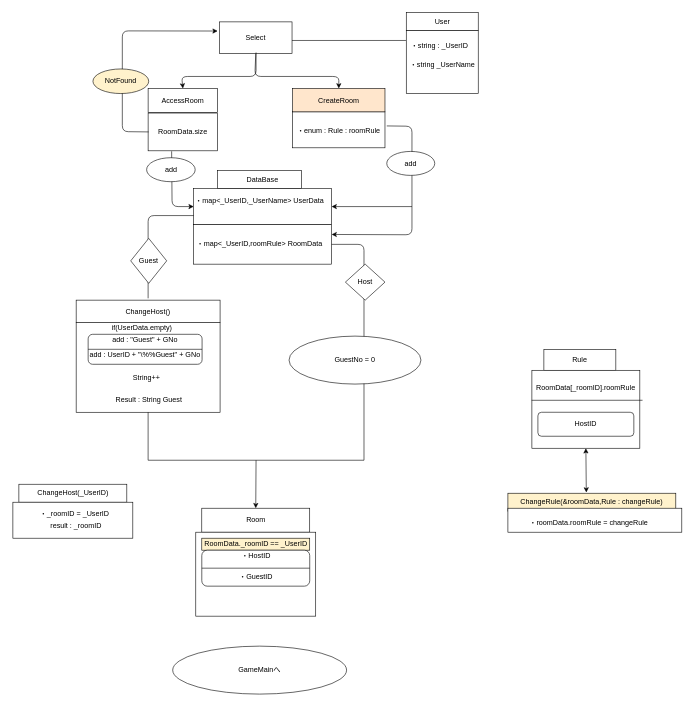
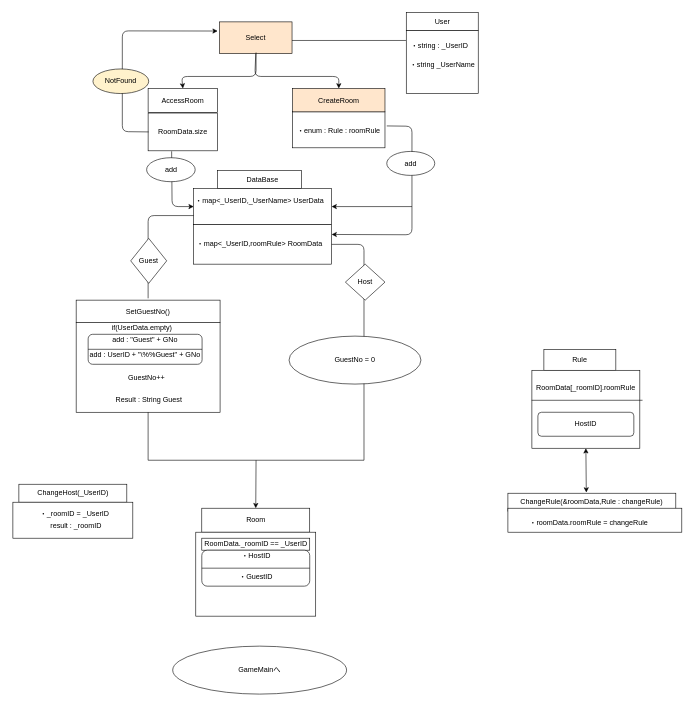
node "Select": fillcolor #ffffff -> #ffe6cc
node "ChangeHost()": label "ChangeHost()" -> "SetGuestNo()"
node "String++": label "String++" -> "GuestNo++"
node "ChangeRule(&roomData,Rule : changeRule)": fillcolor #fff2cc -> #ffffff
node "RoomData._roomID == _UserID": fillcolor #fff2cc -> #ffffff
